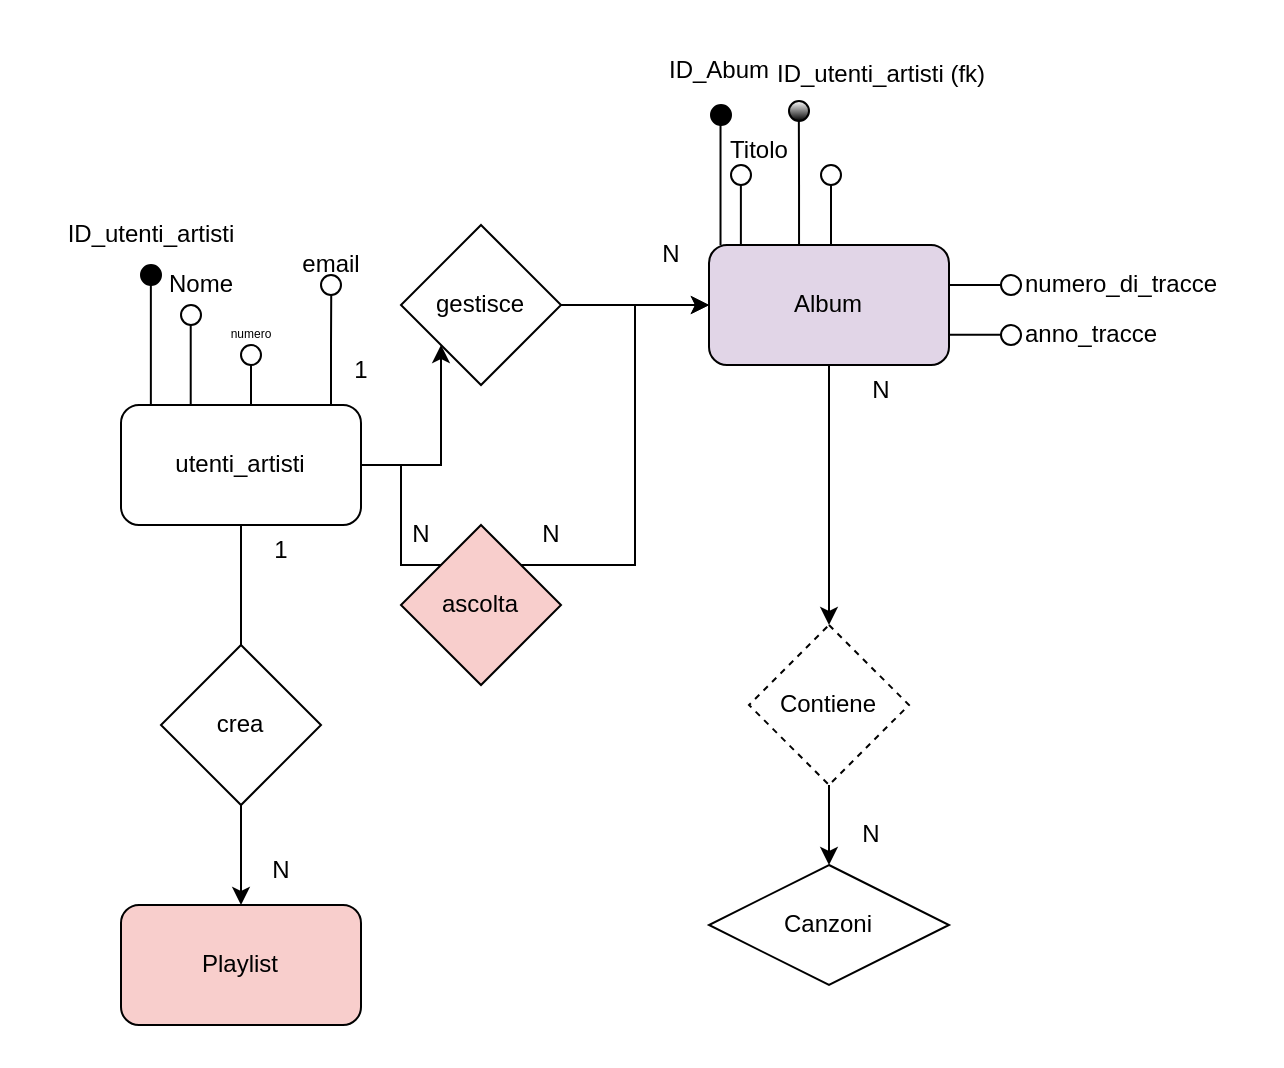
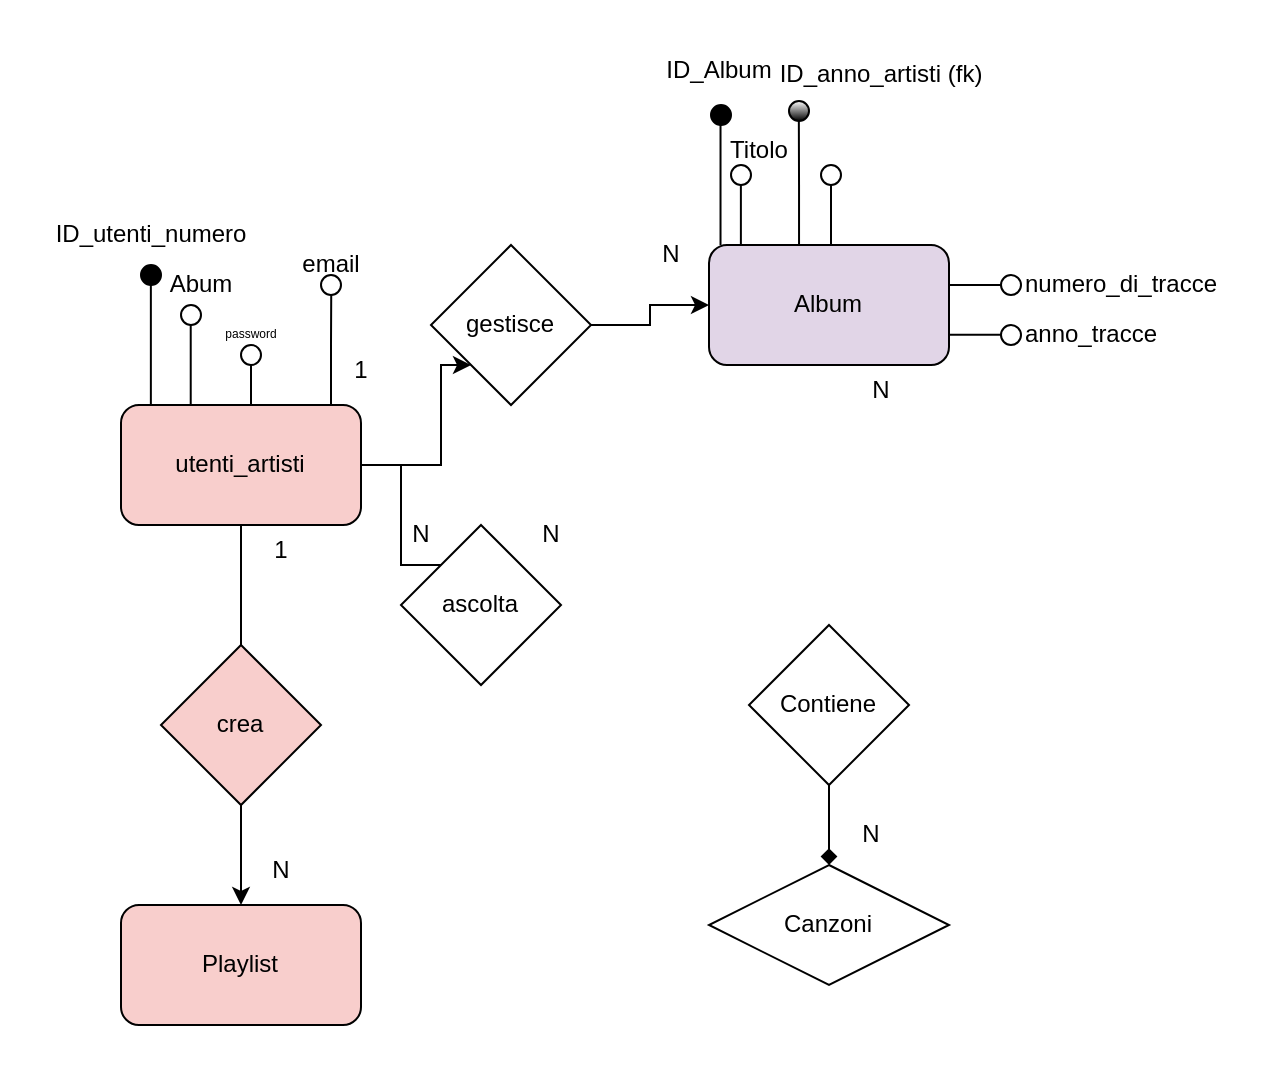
node "ID_Abum": label "ID_Abum" -> "ID_Album"
node "ID_utenti_artisti (fk)": label "ID_utenti_artisti (fk)" -> "ID_anno_artisti (fk)"
node "ID_utenti_artisti": label "ID_utenti_artisti" -> "ID_utenti_numero"
node "Nome": label "Nome" -> "Abum"
node "gestisce": moved (481, 305) -> (511, 325)
node "numero": label "numero" -> "password"
node "utenti_artisti": fillcolor #ffffff -> #f8cecc
edge "Album" -> "Contiene": removed
edge "ascolta" -> "Album": removed
node "ascolta": fillcolor #f8cecc -> #ffffff
node "Contiene": style dashed -> solid
node "crea": fillcolor #ffffff -> #f8cecc
edge "Contiene" -> "Canzoni": arrowhead classic -> diamond
